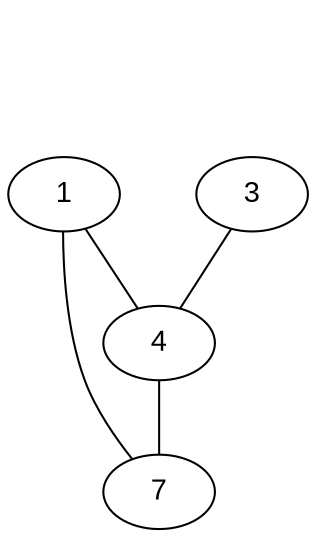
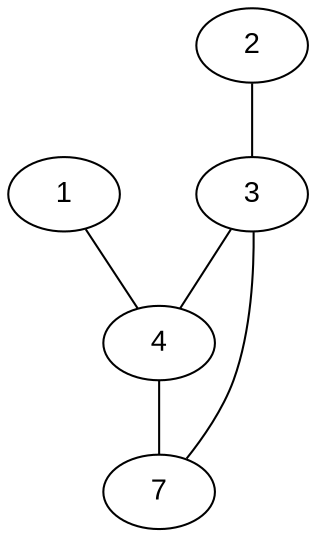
node "2": added
edge "1" -- "7": now "3" -- "7"
